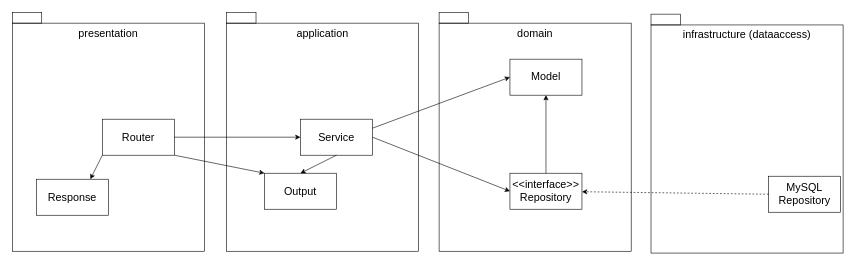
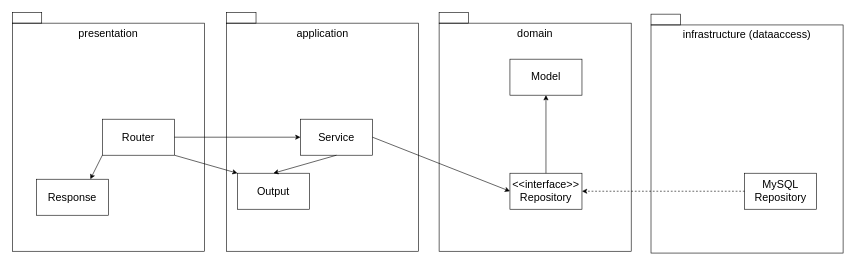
edge "Service" -> "Model": removed
node "Output": moved (300, 191) -> (273, 191)
node "MySQL Repository": moved (804, 194) -> (780, 191)
